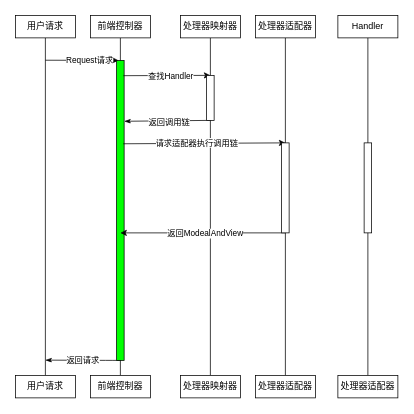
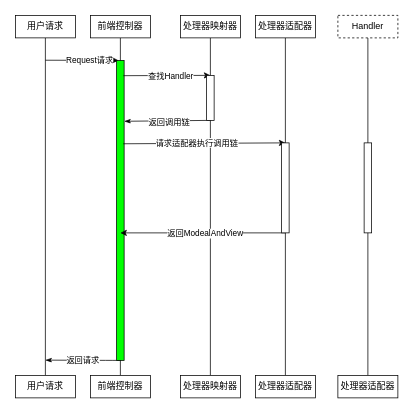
node "Handler": style solid -> dashed
